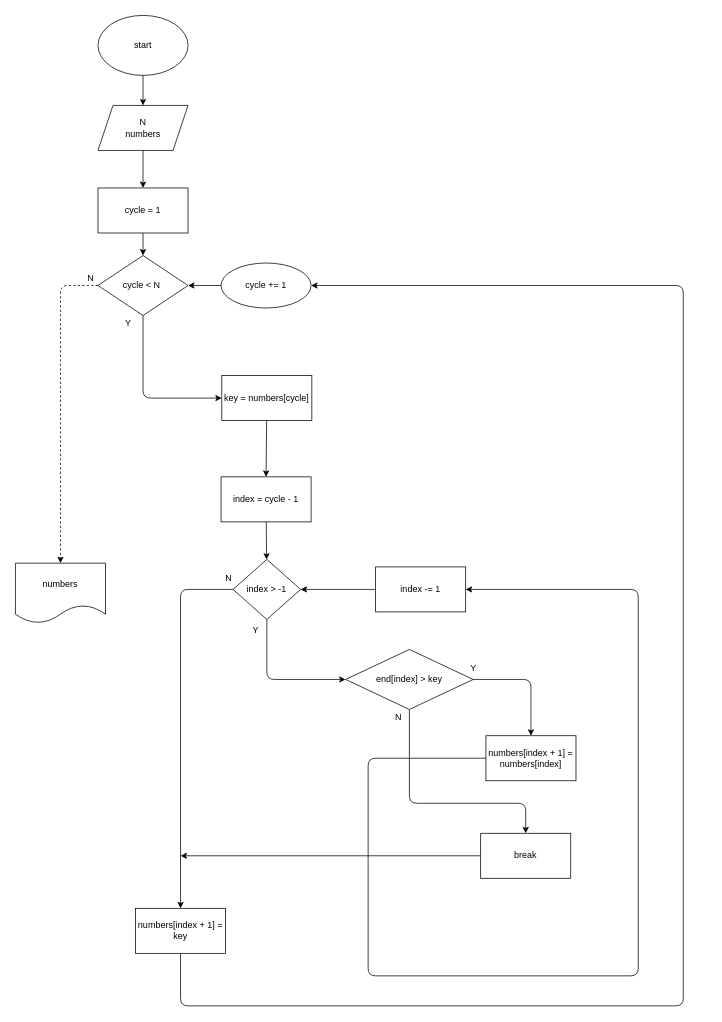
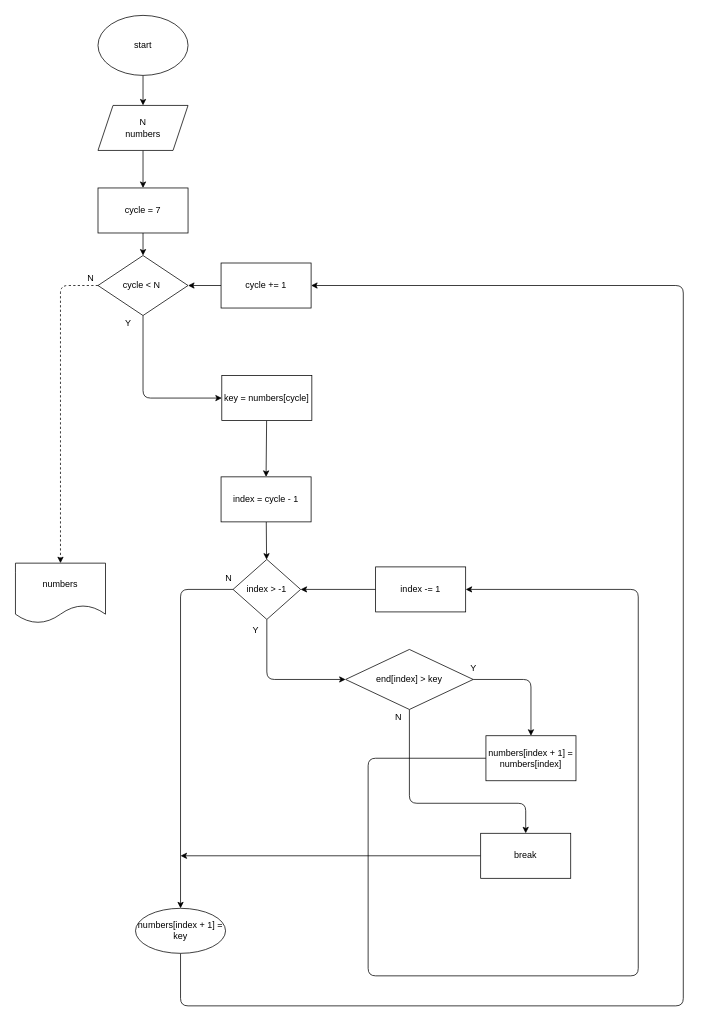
node "cycle = 1": label "cycle = 1" -> "cycle = 7"
node "cycle += 1": shape ellipse -> rectangle
node "numbers[index + 1] = key": shape rectangle -> ellipse
